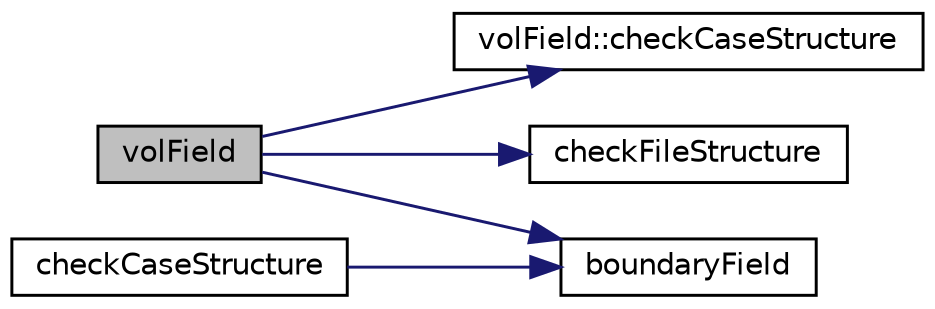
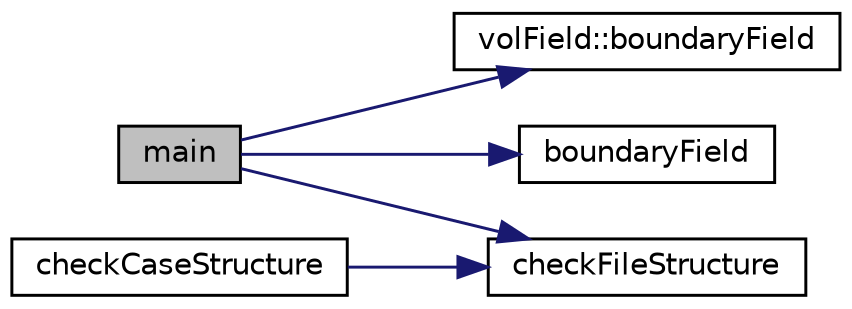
node "volField::checkCaseStructure": label "volField::checkCaseStructure" -> "volField::boundaryField"
node "volField": label "volField" -> "main"
edge "checkCaseStructure" -> "boundaryField": now "checkCaseStructure" -> "checkFileStructure"
